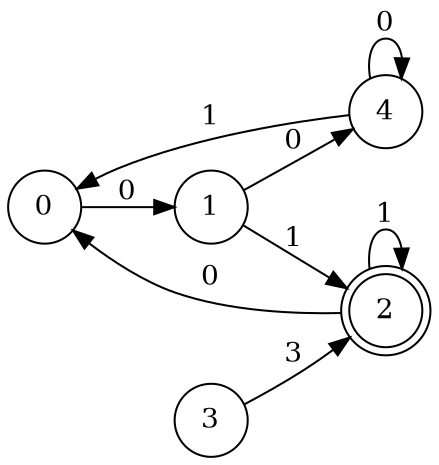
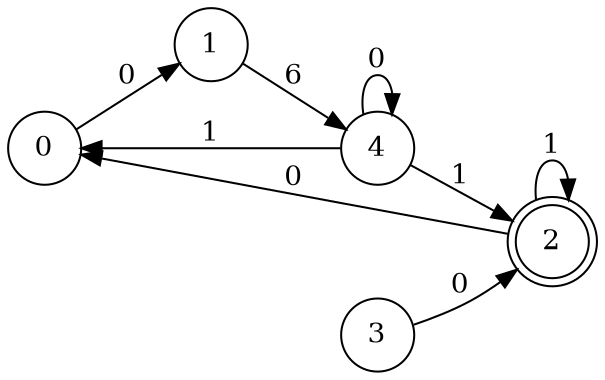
edge "1" -> "4": label "0" -> "6"
edge "1" -> "2": now "4" -> "2"
edge "3" -> "2": label "3" -> "0"
